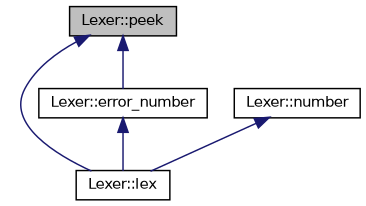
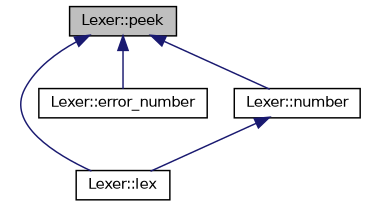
edge "Lexer::number" -> "Lexer::peek": added
edge "Lexer::lex" -> "Lexer::error_number": removed
